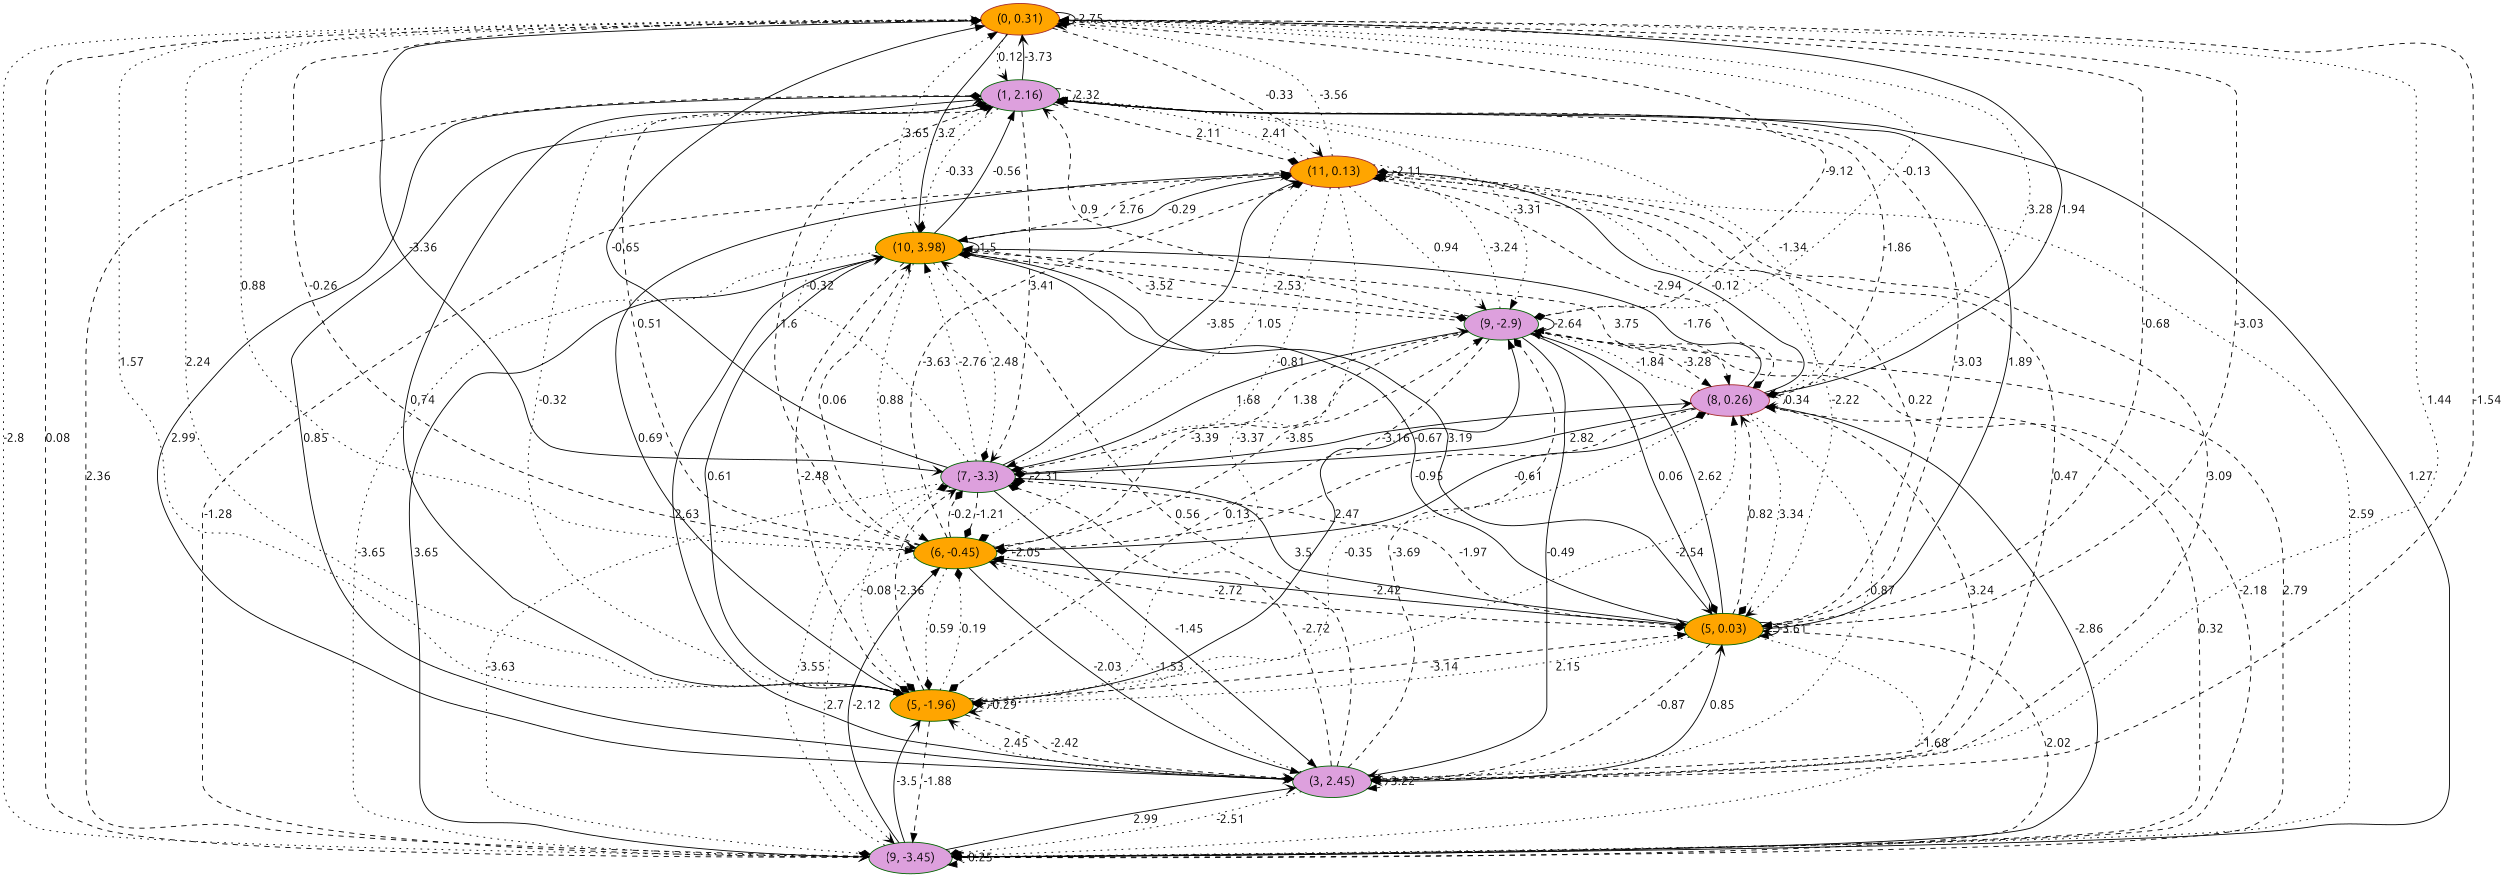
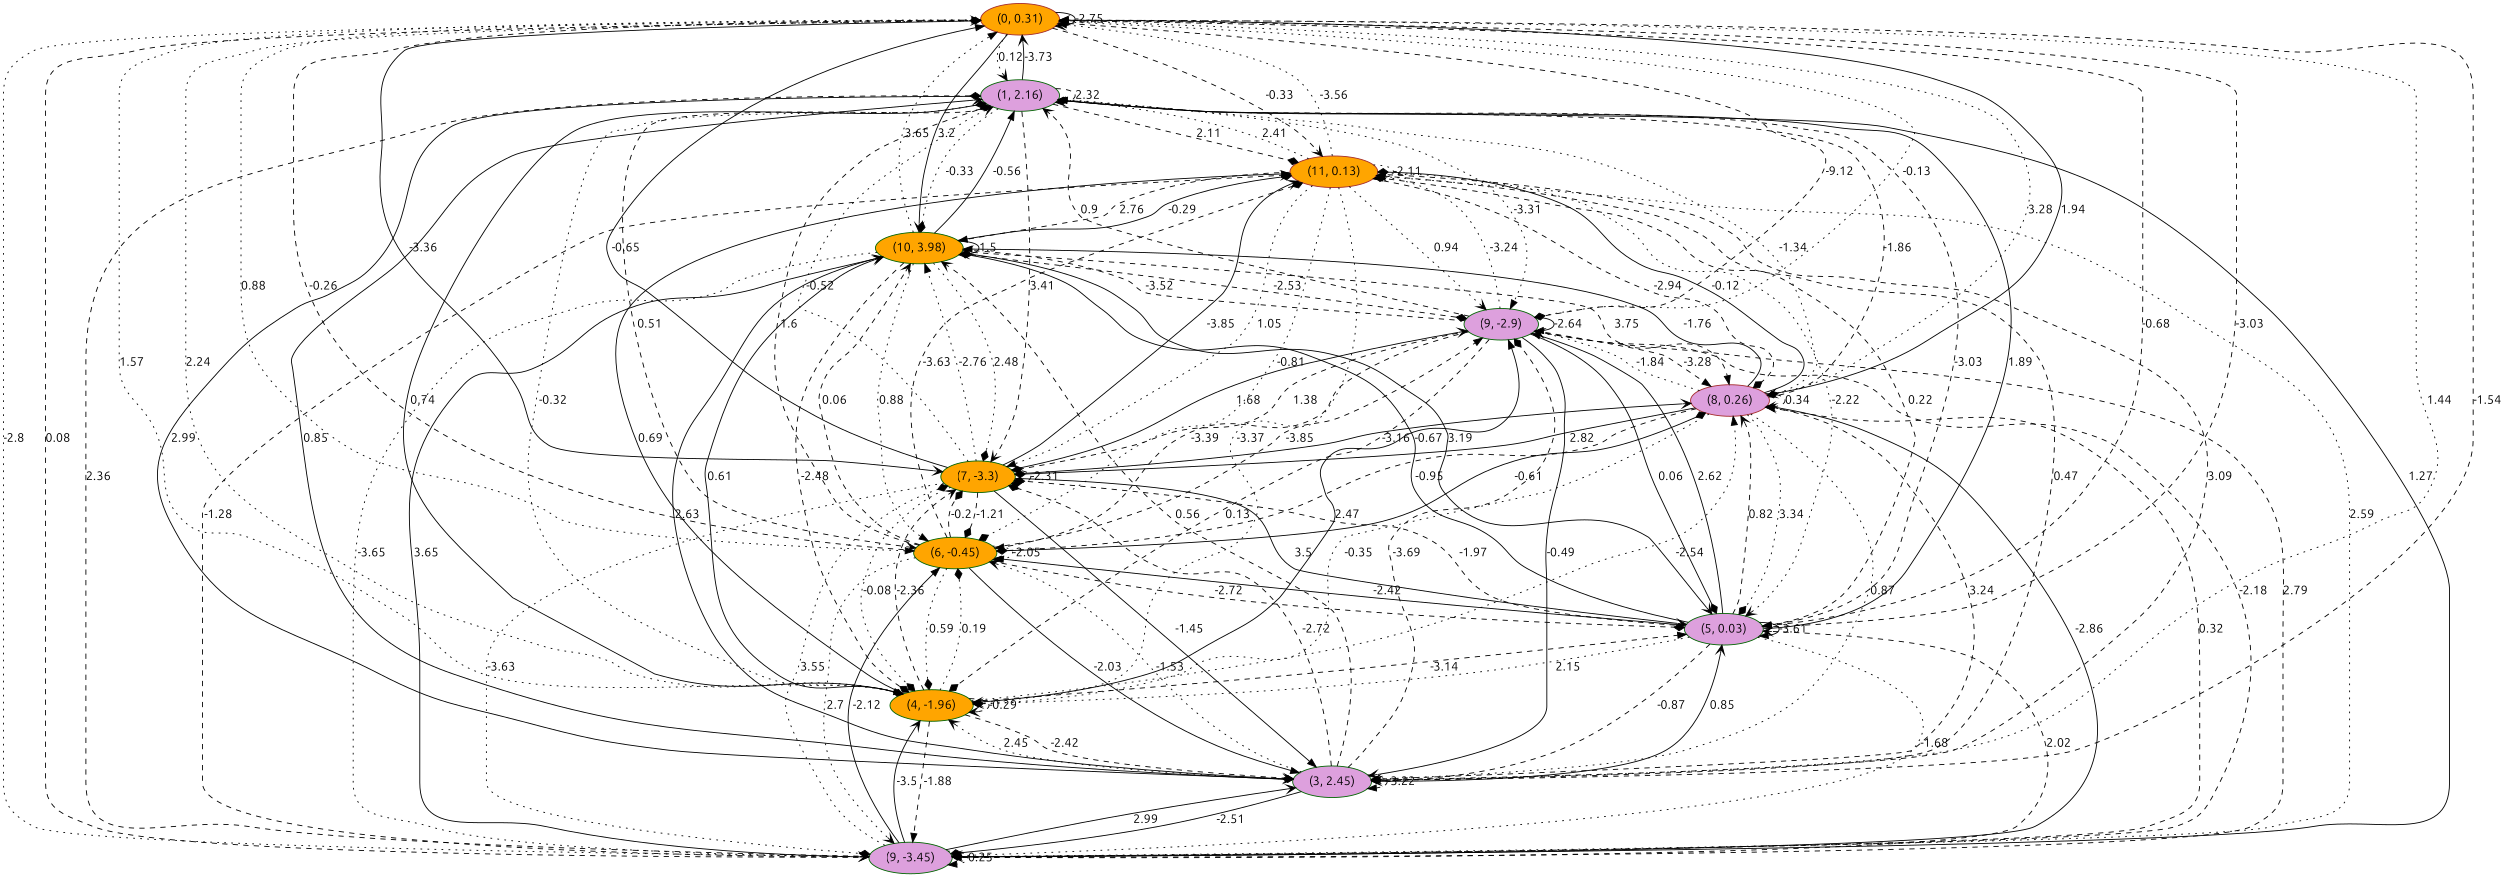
edge "(7, -3.3)" -> "(1, 2.16)": label "-0.32" -> "-0.52"
node "(7, -3.3)": fillcolor plum -> orange
node "(5, 0.03)": fillcolor orange -> plum
node "(5, -1.96)": label "(5, -1.96)" -> "(4, -1.96)"
edge "(3, 2.45)" -> "(9, -3.45)": style dotted -> solid
